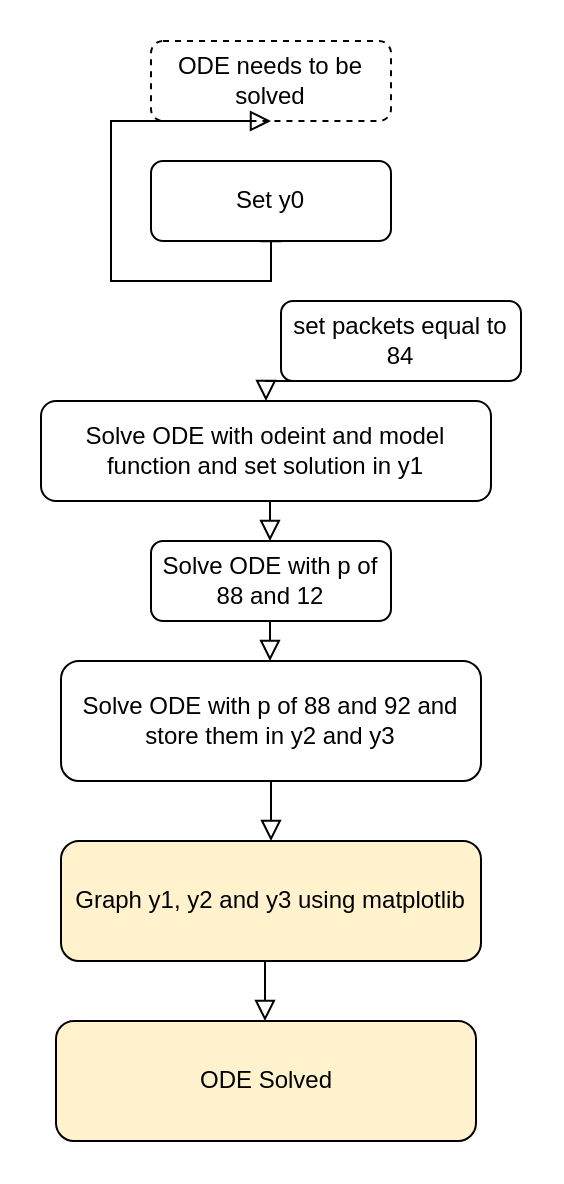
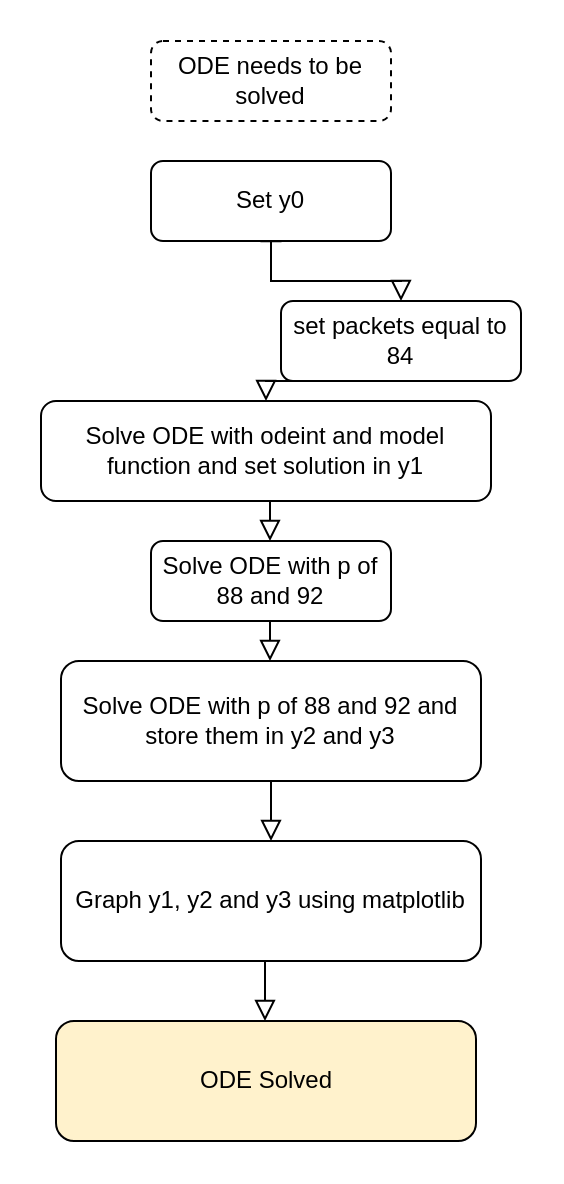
edge "Set y0" -> "ODE needs to be solved": now "Set y0" -> "set packets equal to 84"
node "Solve ODE with p of 88 and 12": label "Solve ODE with p of 88 and 12" -> "Solve ODE with p of 88 and 92"
node "Graph y1, y2 and y3 using matplotlib": fillcolor #fff2cc -> #ffffff
